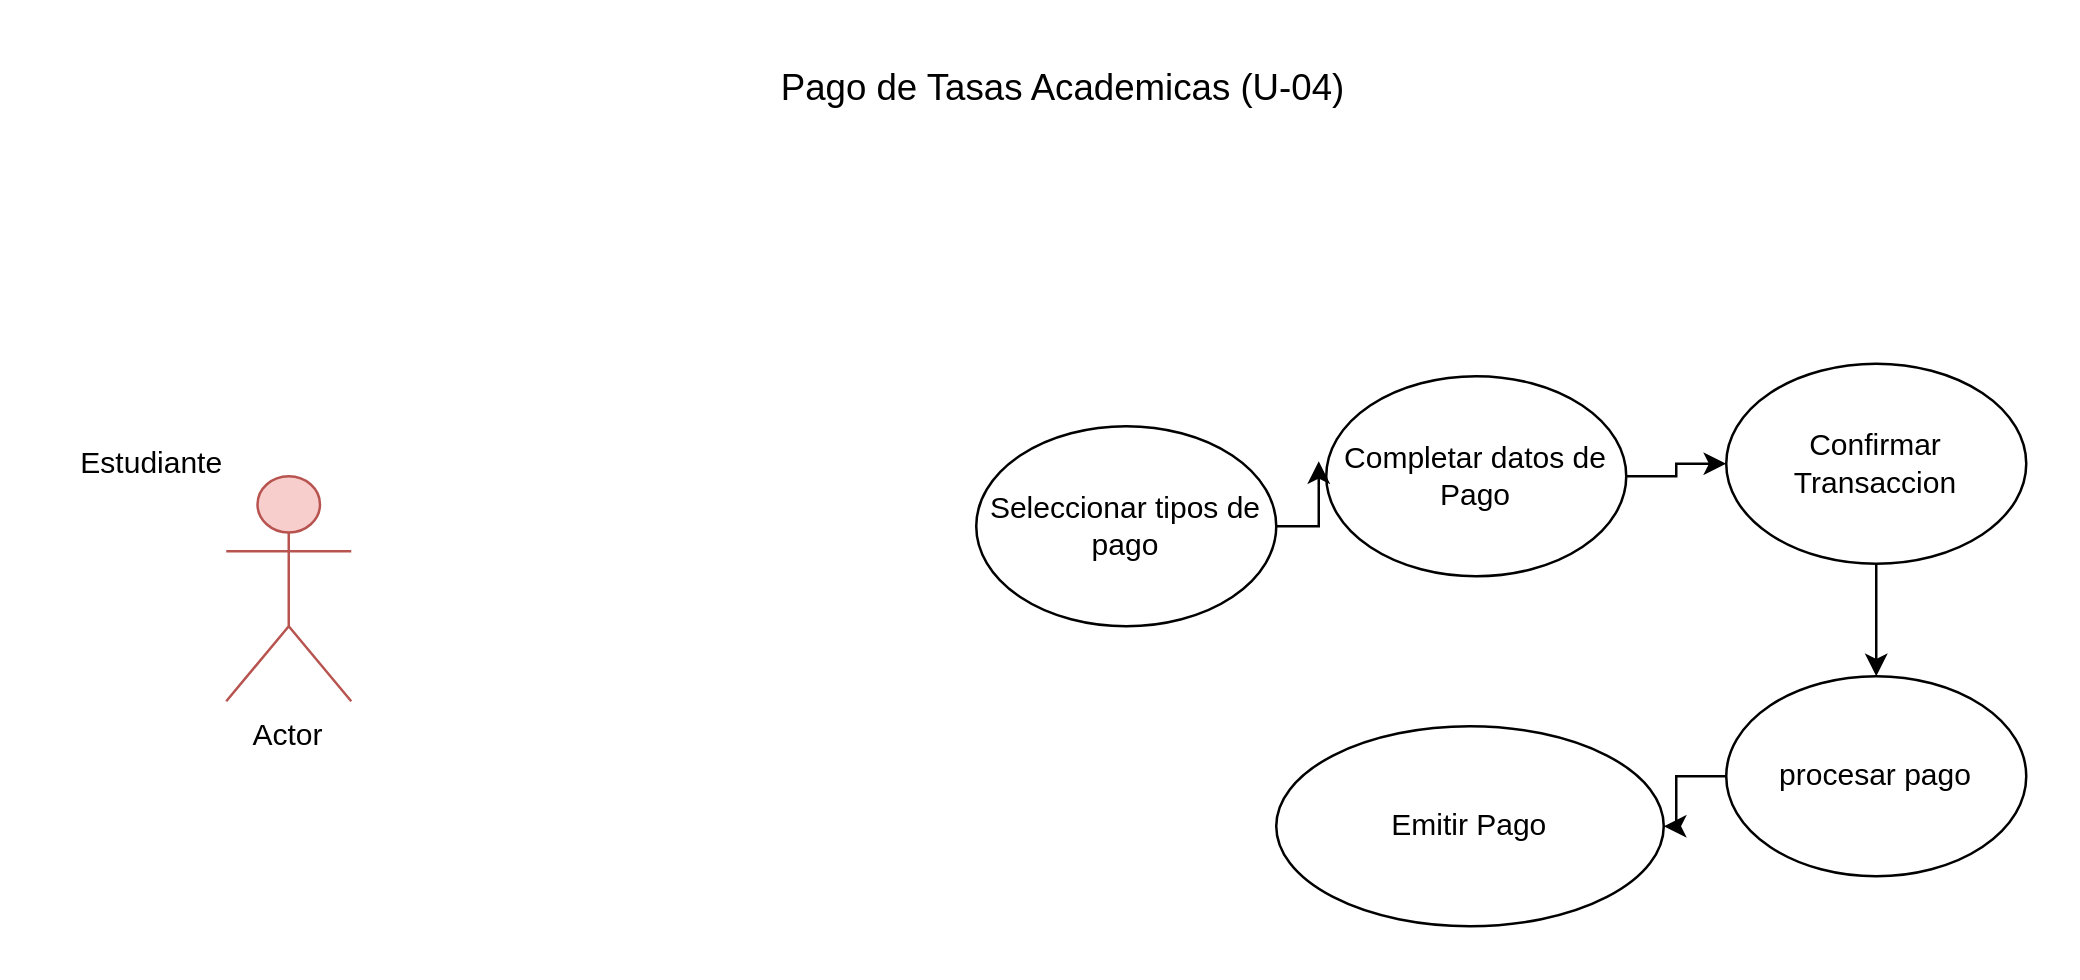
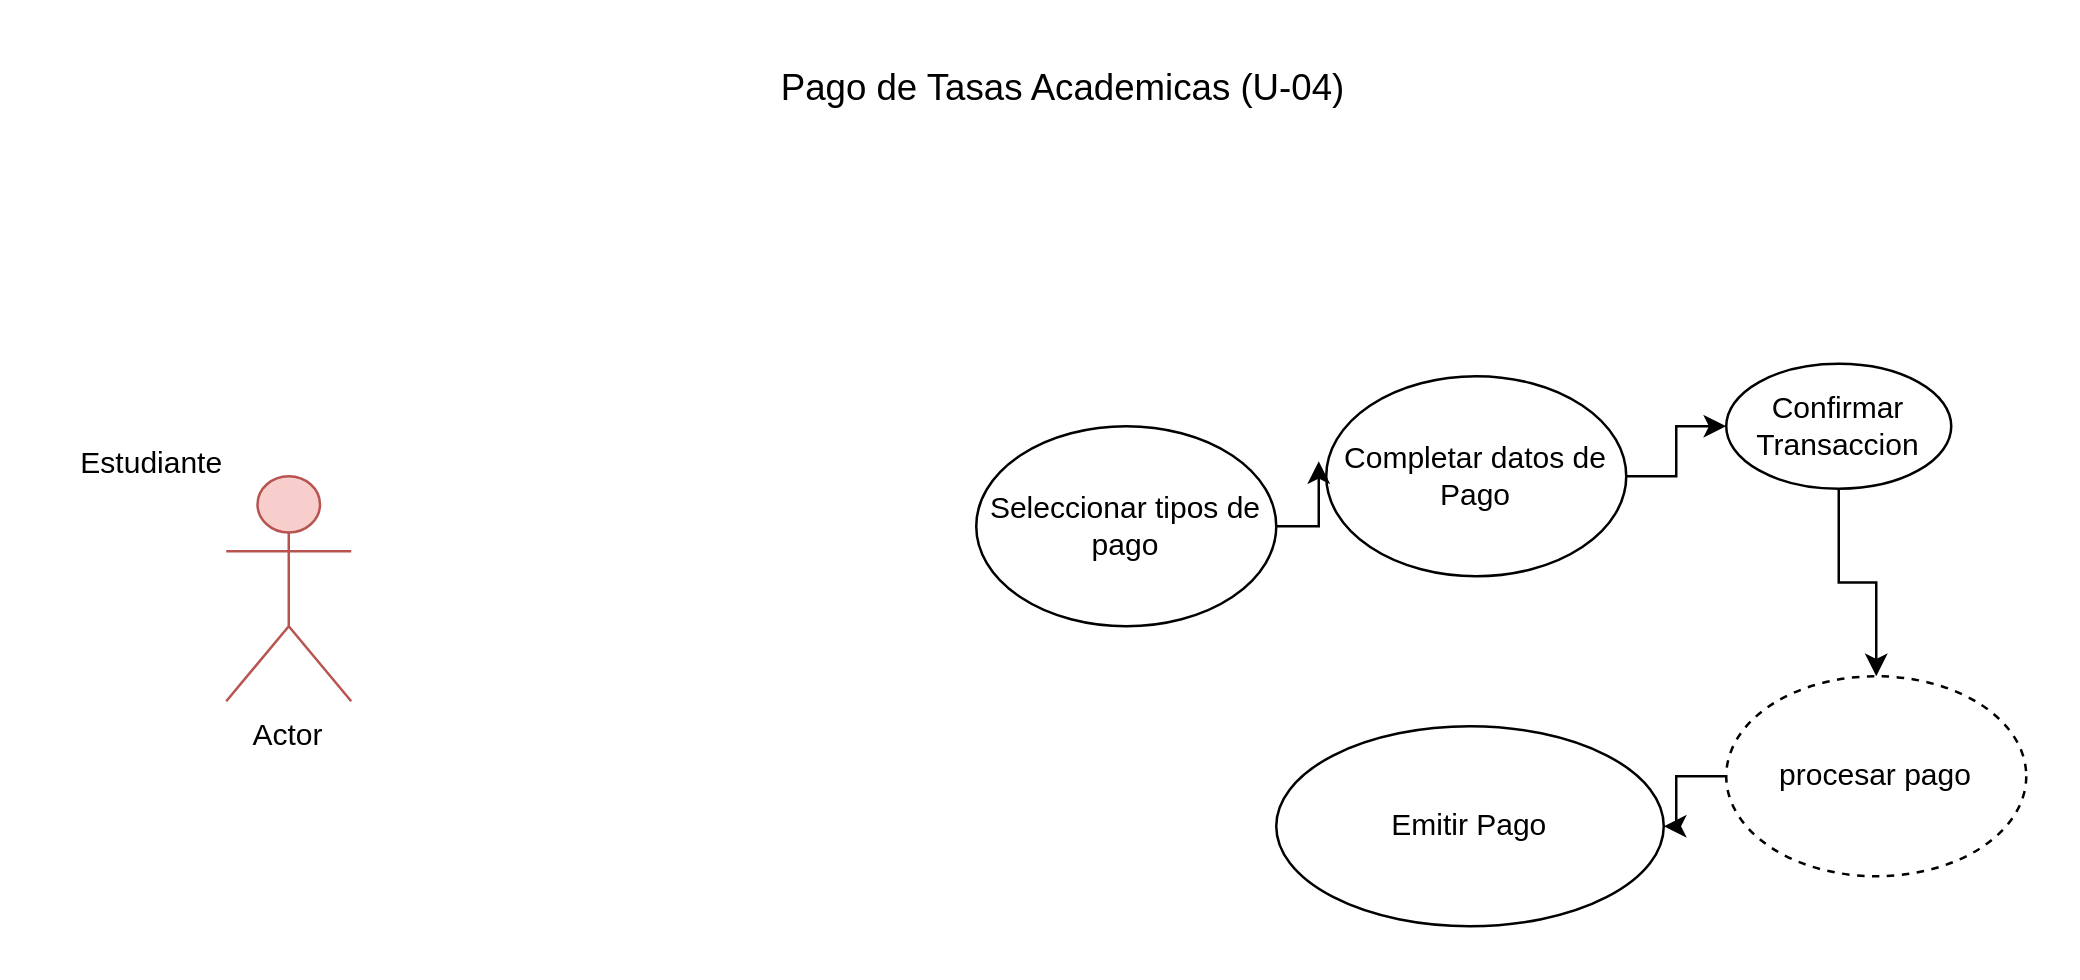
node "Confirmar Transaccion": size 300x200 -> 225x125
node "procesar pago": style solid -> dashed
